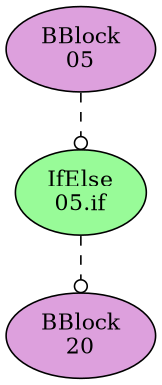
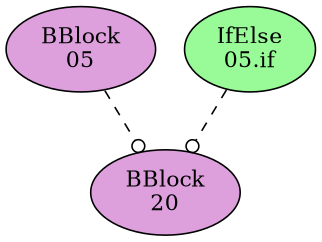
edge "BBlock 05" -> "IfElse 05.if": now "BBlock 05" -> "BBlock 20"
